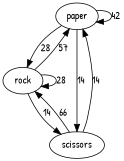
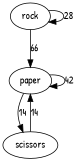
edge "paper" -> "rock": removed, label "28"
edge "rock" -> "paper": label "57" -> "66"
edge "scissors" -> "rock": removed, label "66"
edge "rock" -> "scissors": removed, label "14"
